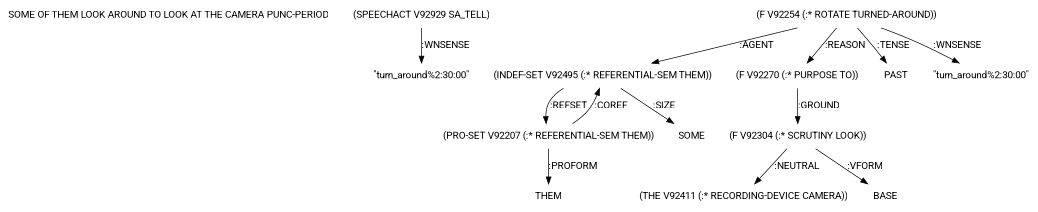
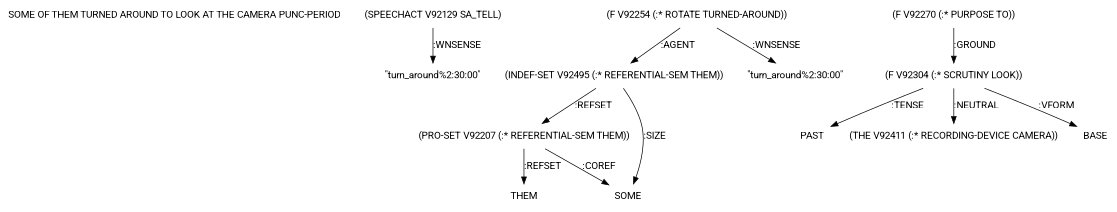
node "SOME OF THEM LOOK AROUND TO LOOK AT THE CAMERA PUNC-PERIOD": label "SOME OF THEM LOOK AROUND TO LOOK AT THE CAMERA PUNC-PERIOD" -> "SOME OF THEM TURNED AROUND TO LOOK AT THE CAMERA PUNC-PERIOD"
node "(SPEECHACT V92929 SA_TELL)": label "(SPEECHACT V92929 SA_TELL)" -> "(SPEECHACT V92129 SA_TELL)"
edge "(F V92254 (:* ROTATE TURNED-AROUND))" -> "(F V92270 (:* PURPOSE TO))": removed, label ":REASON"
edge "(F V92254 (:* ROTATE TURNED-AROUND))" -> "PAST": now "(F V92304 (:* SCRUTINY LOOK))" -> "PAST"
edge "(PRO-SET V92207 (:* REFERENTIAL-SEM THEM))" -> "(INDEF-SET V92495 (:* REFERENTIAL-SEM THEM))": now "(PRO-SET V92207 (:* REFERENTIAL-SEM THEM))" -> "SOME"
edge "(PRO-SET V92207 (:* REFERENTIAL-SEM THEM))" -> "THEM": label ":PROFORM" -> ":REFSET"
